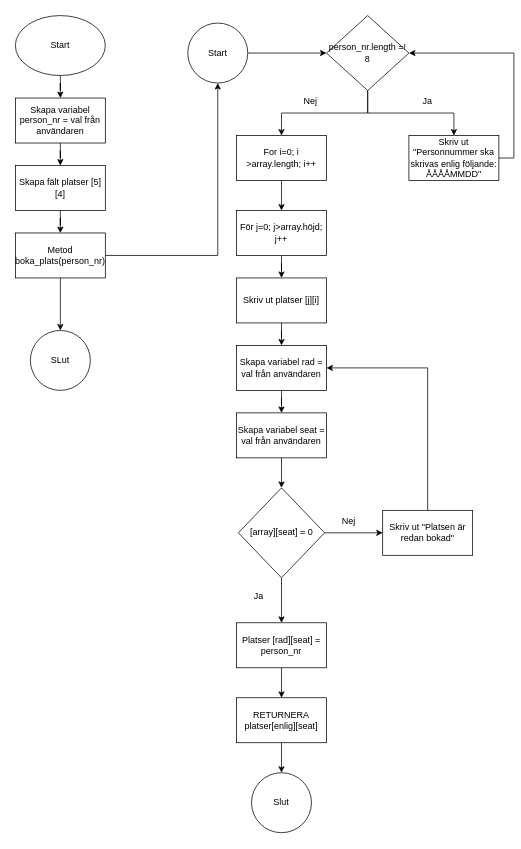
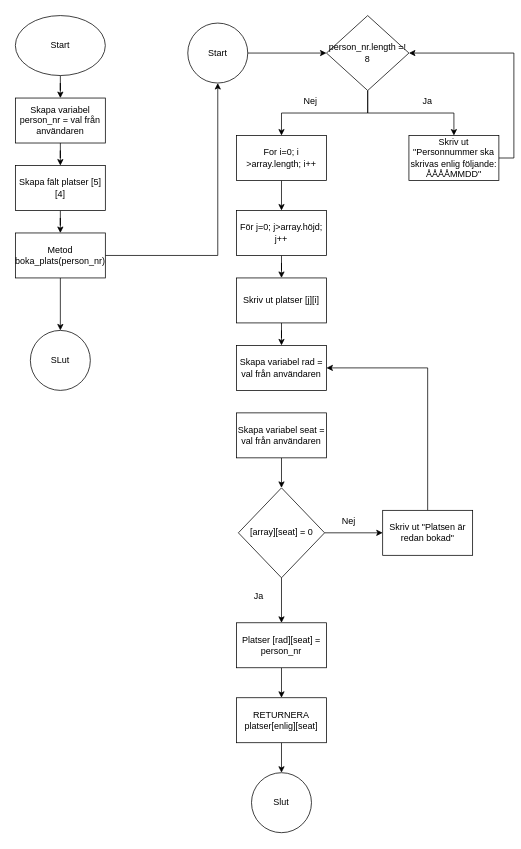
edge "Skapa variabel rad = val från användaren" -> "Skapa variabel seat = val från användaren": removed
